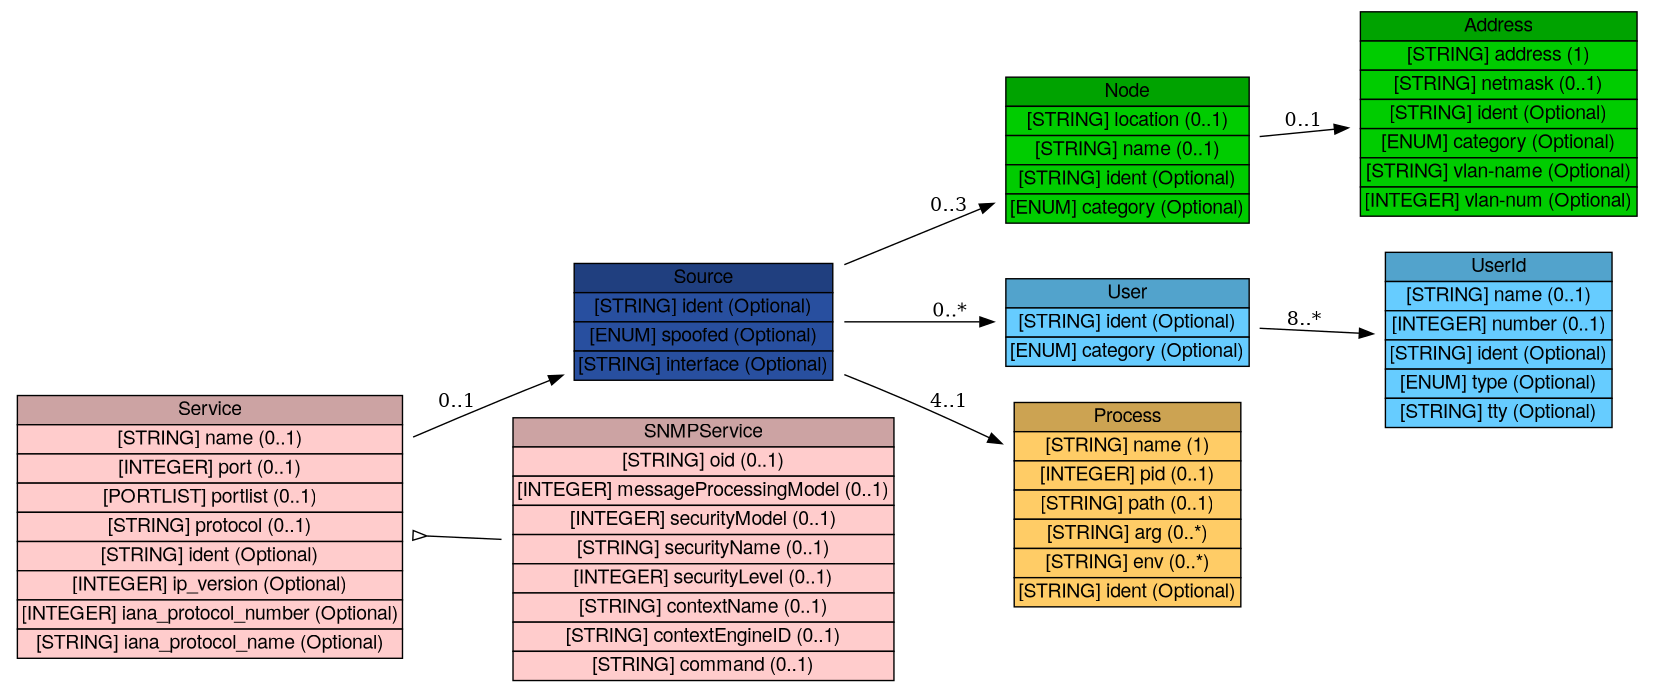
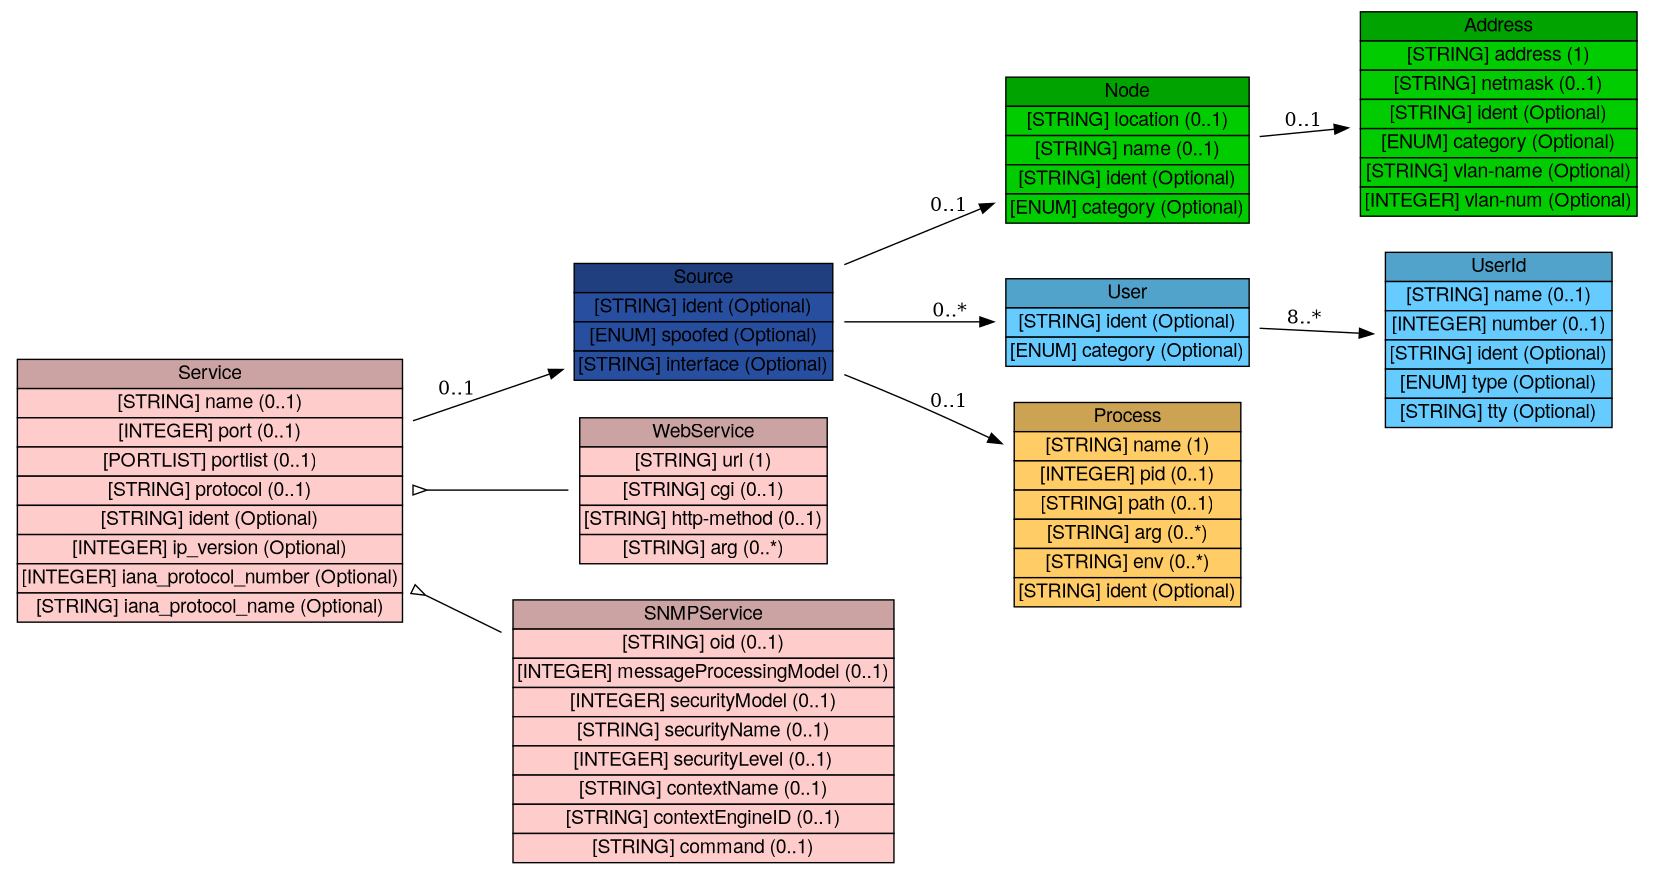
edge "Source" -> "Node": label "0..3" -> "0..1"
edge "Source" -> "Process": label "4..1" -> "0..1"
node "WebService": added
